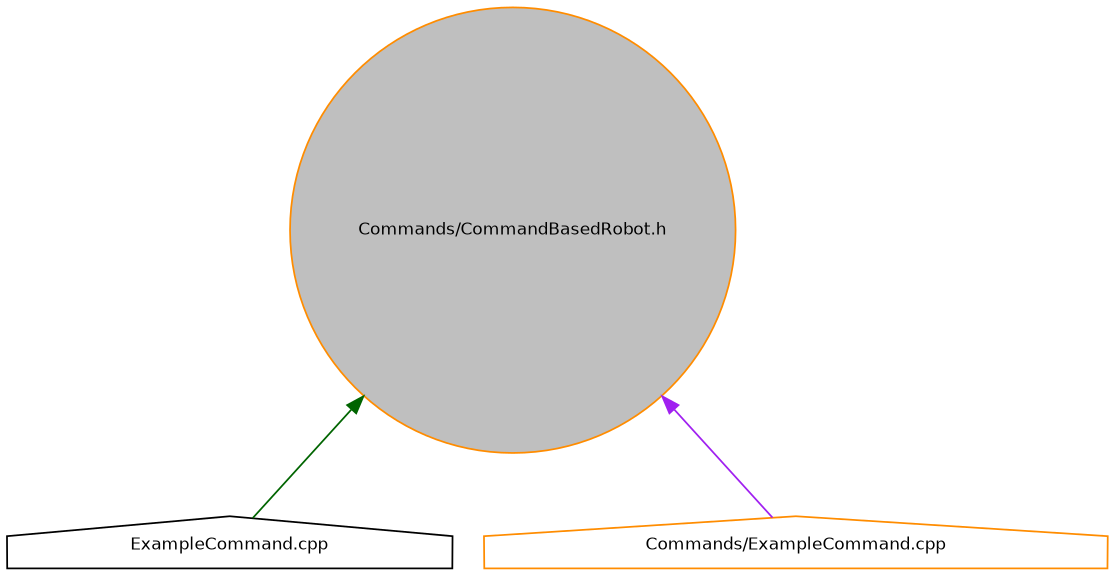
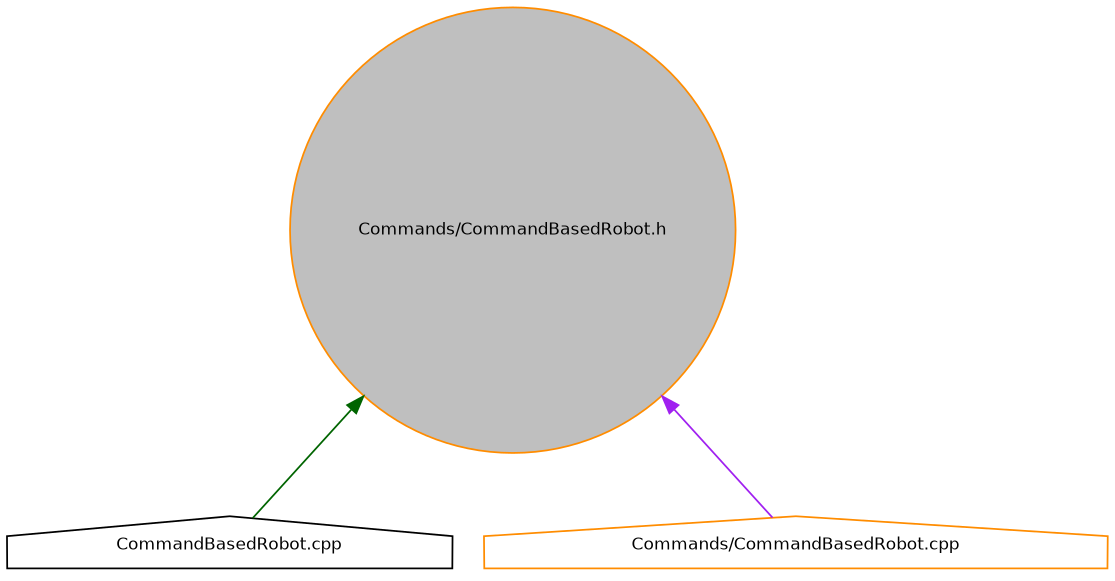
node "ExampleCommand.cpp": label "ExampleCommand.cpp" -> "CommandBasedRobot.cpp"
node "Commands/ExampleCommand.cpp": label "Commands/ExampleCommand.cpp" -> "Commands/CommandBasedRobot.cpp"
